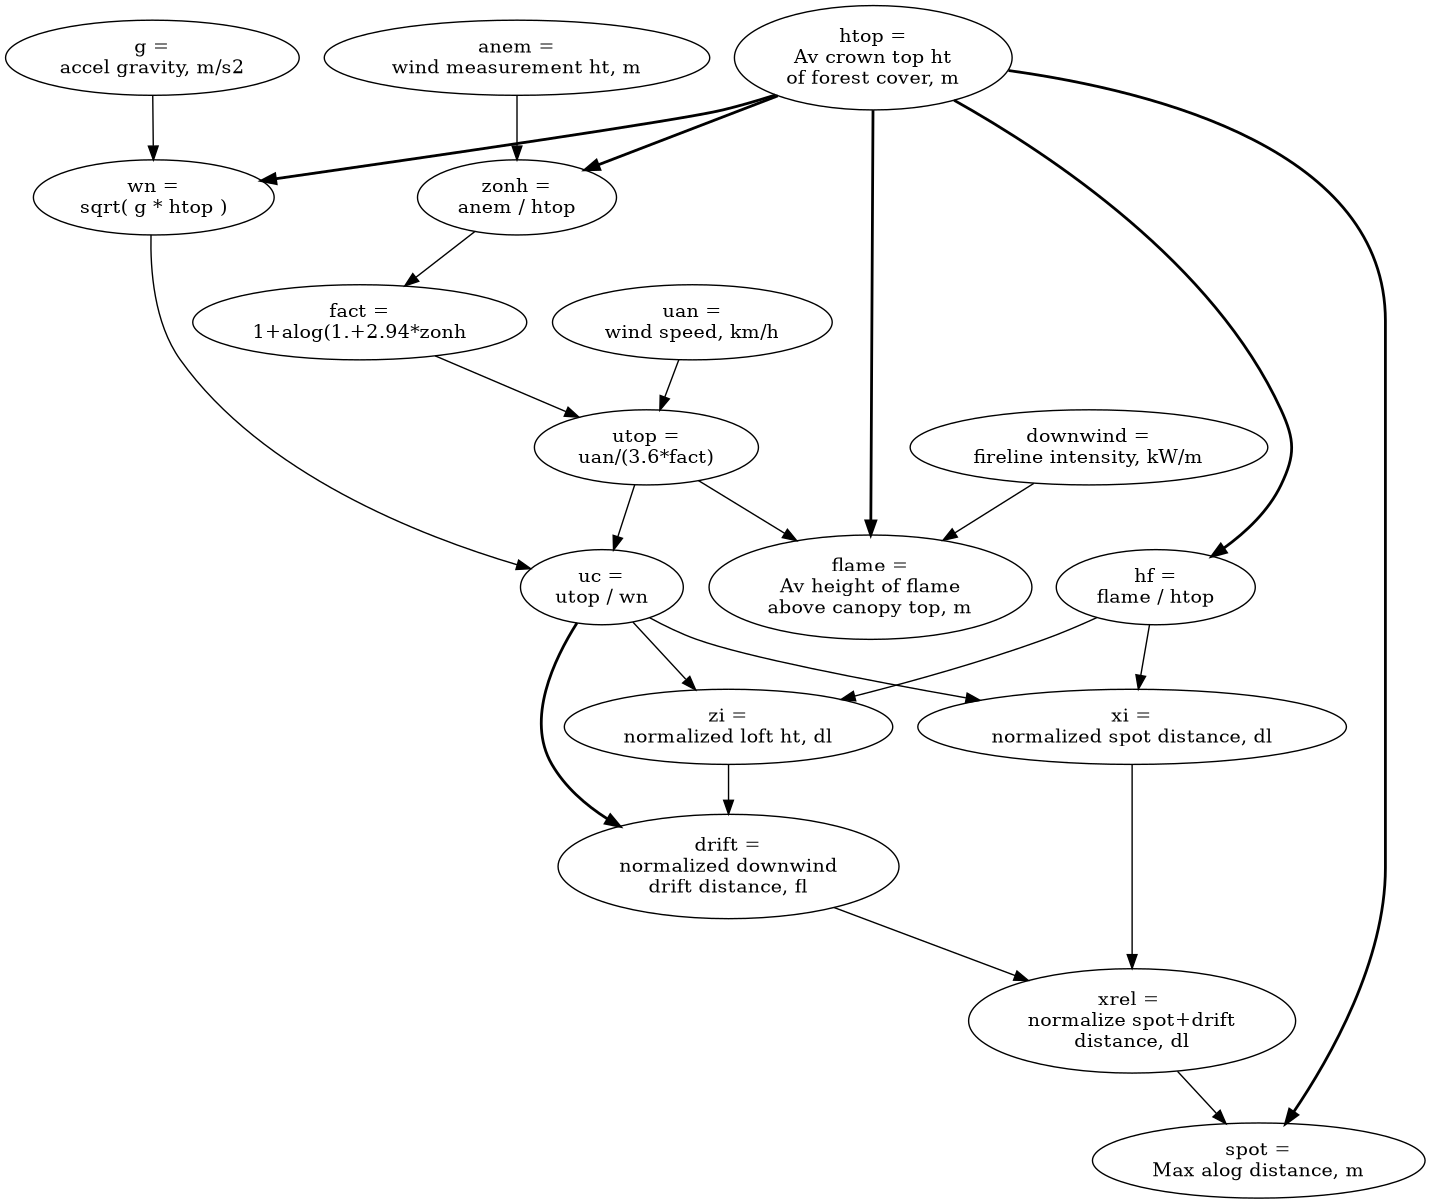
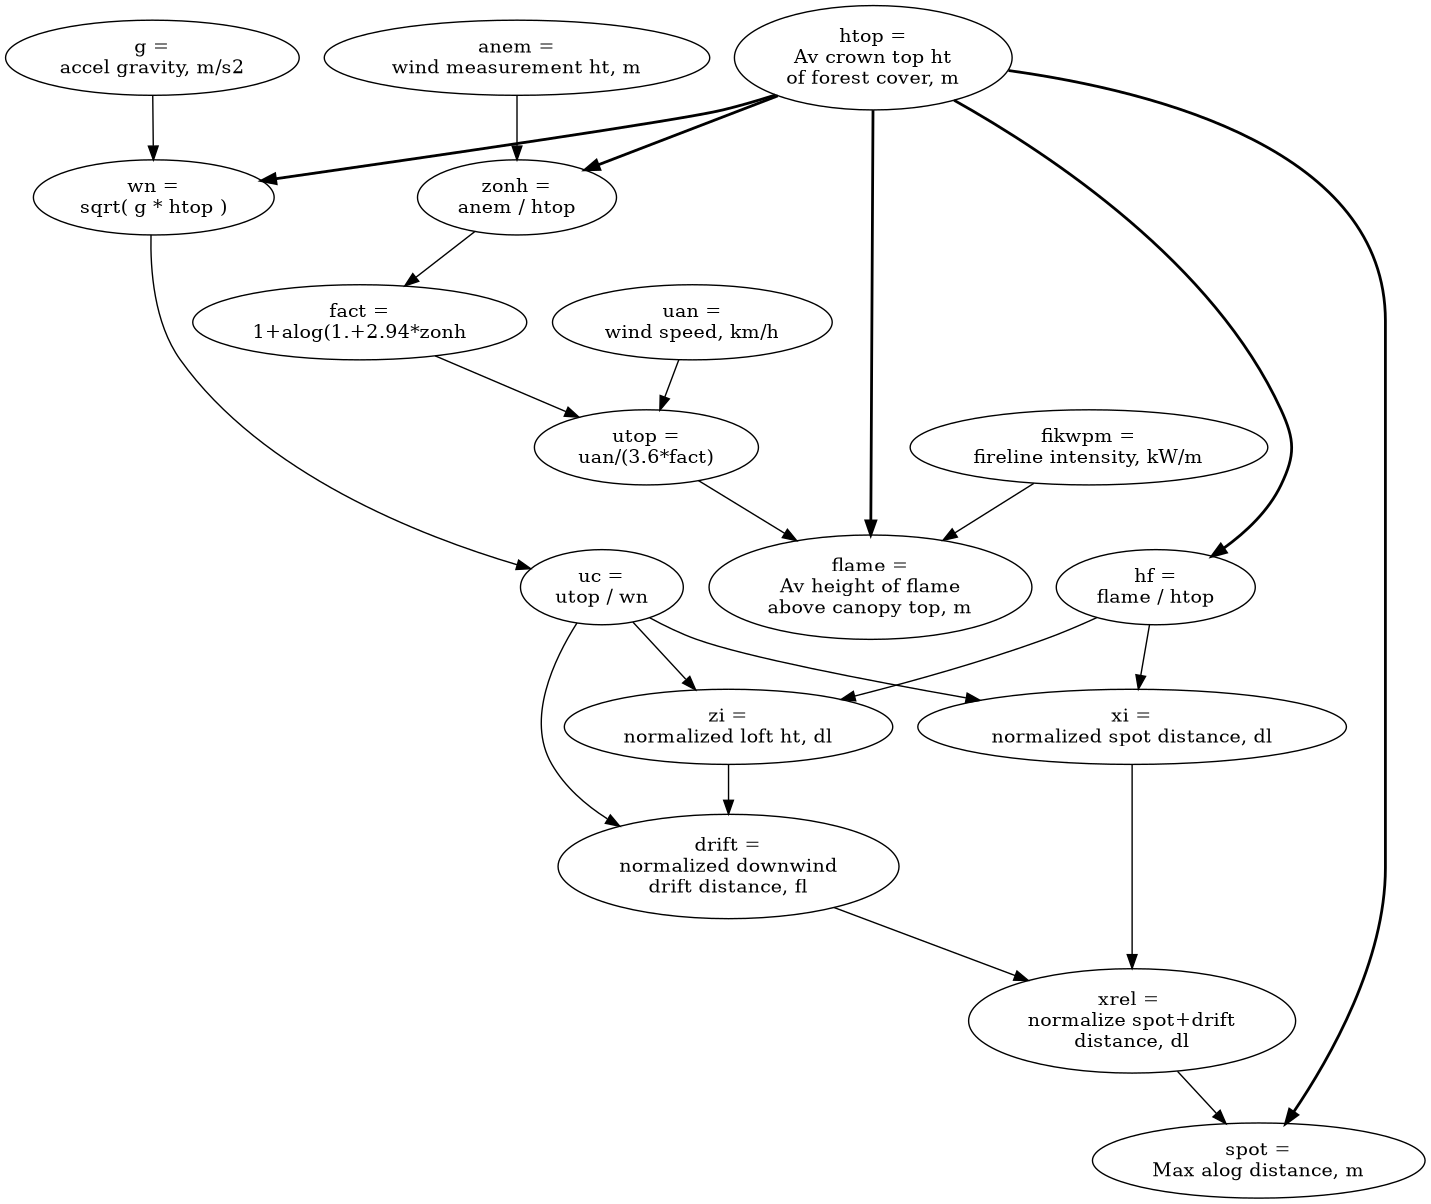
node "downwind = fireline intensity, kW/m": label "downwind = fireline intensity, kW/m" -> "fikwpm = fireline intensity, kW/m"
edge "utop = uan/(3.6*fact)" -> "uc = utop / wn": removed
edge "uc = utop / wn" -> "drift = normalized downwind drift distance, fl": style bold -> solid
